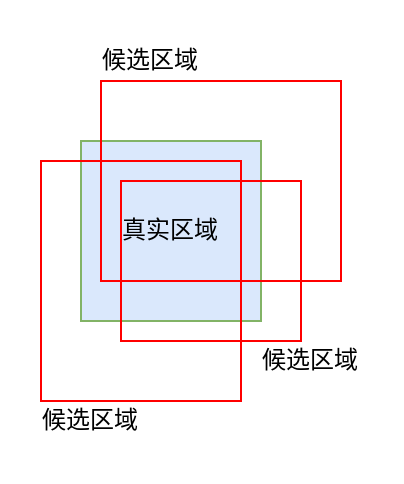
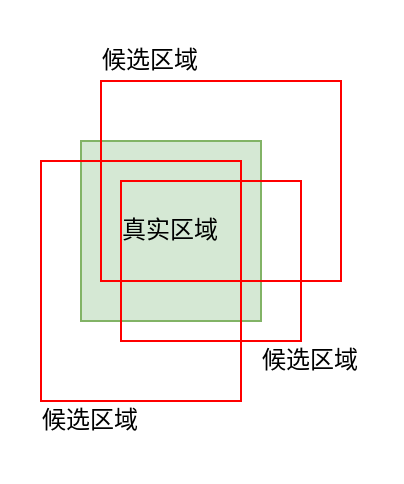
node "真实区域": fillcolor #dae8fc -> #d5e8d4
